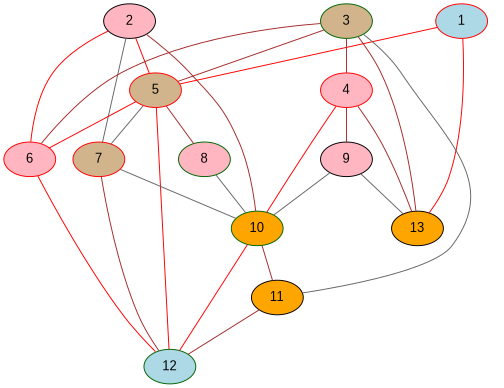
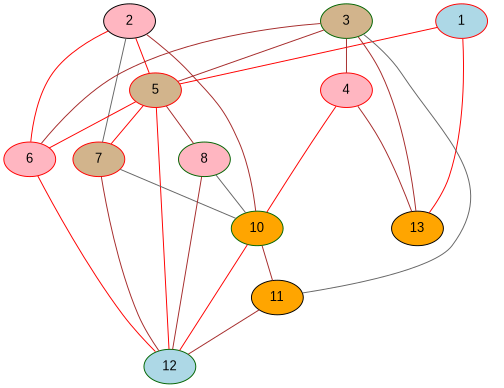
edge "5" -- "7": color gray40 -> red
node "9": removed
edge "8" -- "12": added
